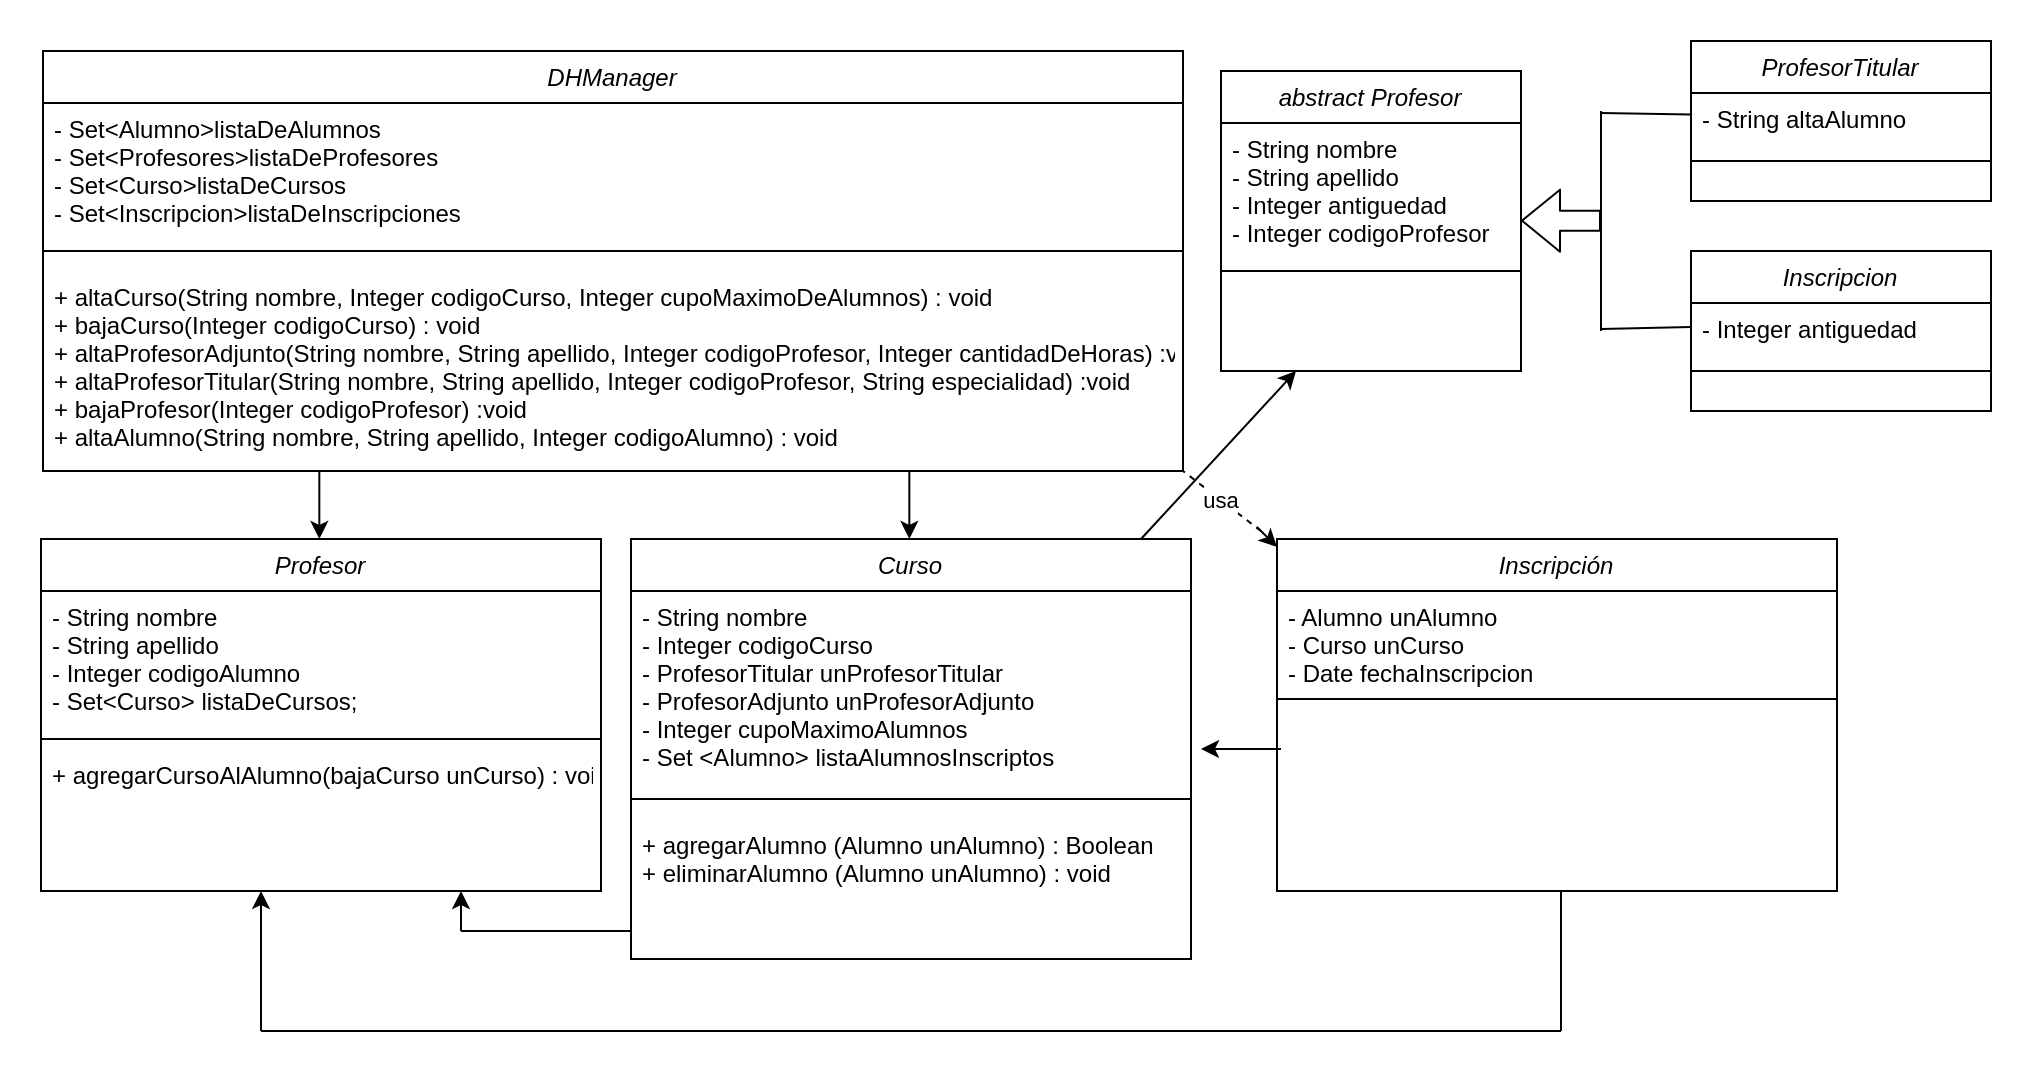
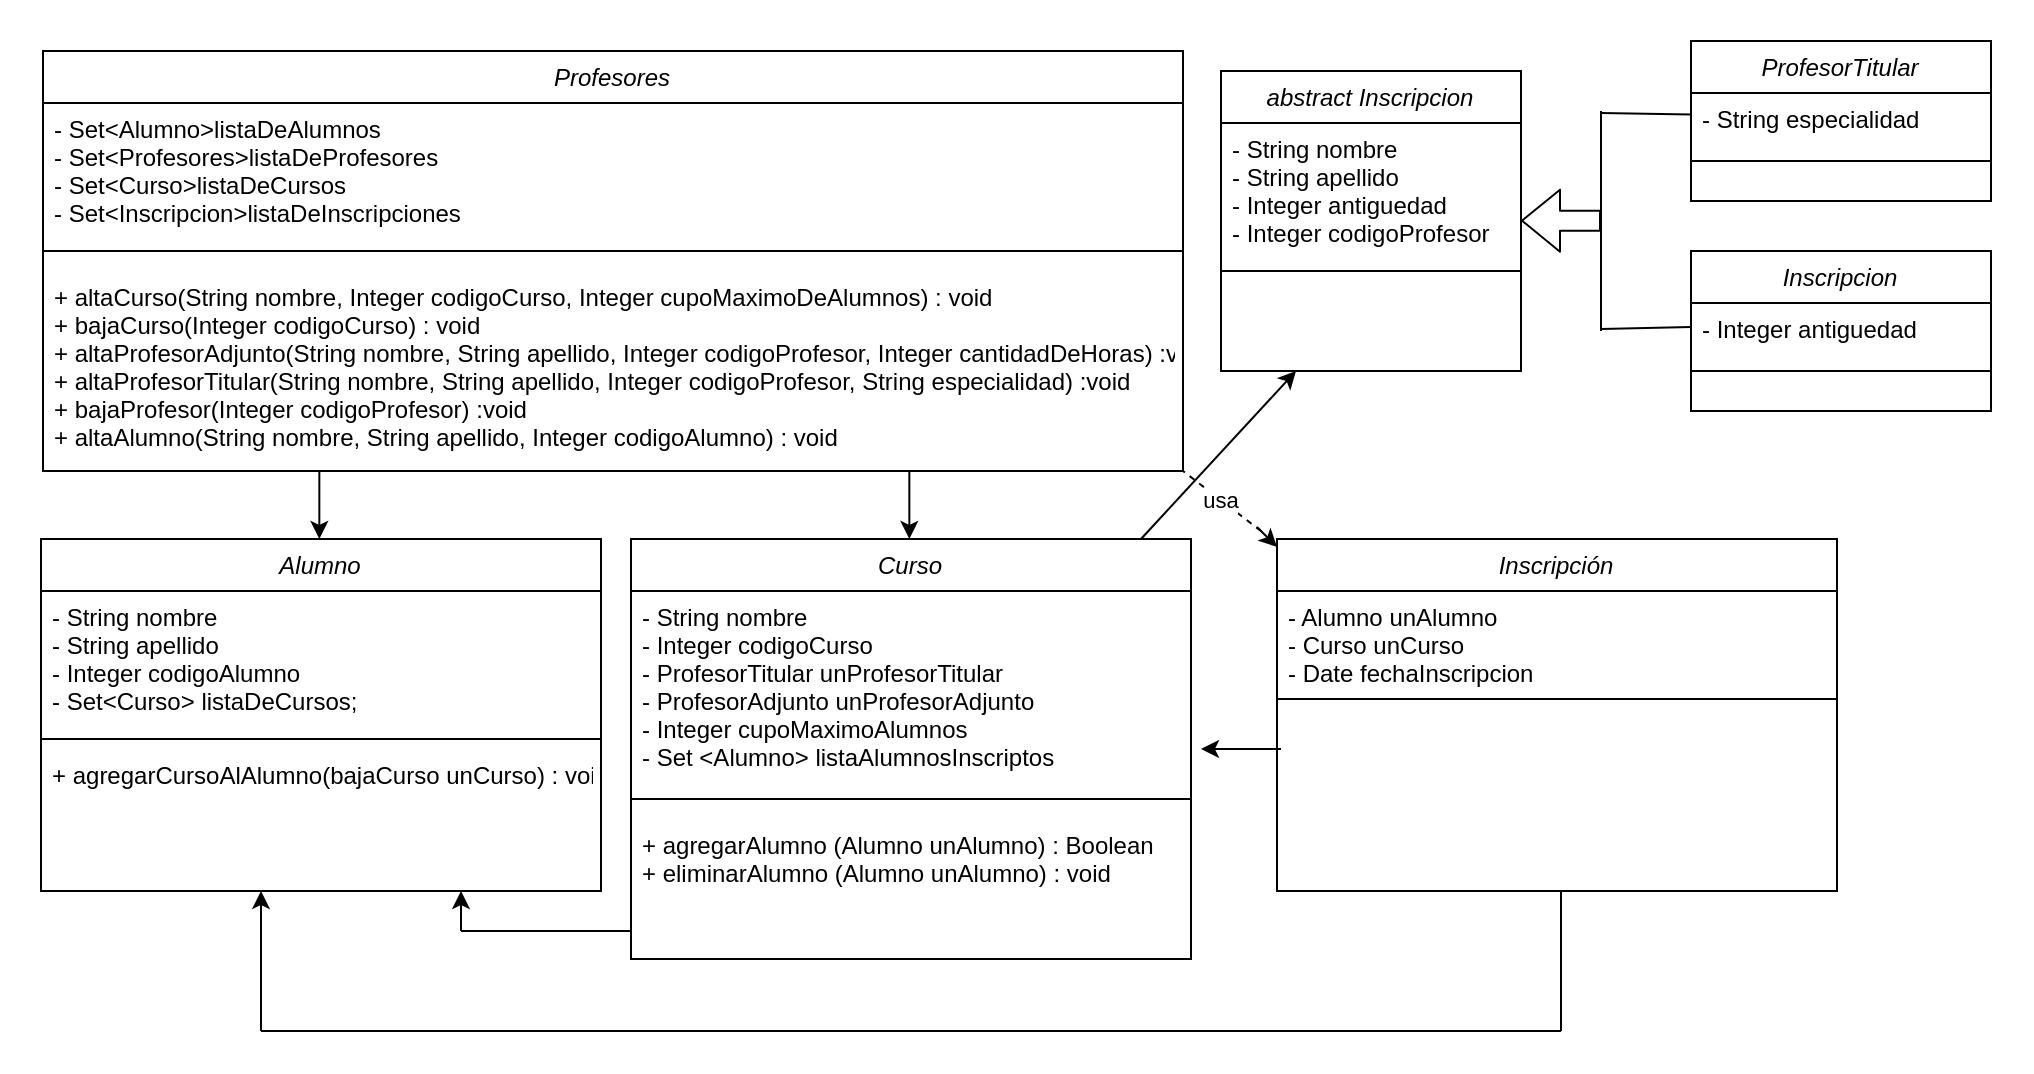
node "DHManager": label "DHManager" -> "Profesores"
node "abstract Profesor": label "abstract Profesor" -> "abstract Inscripcion"
node "- String altaAlumno": label "- String altaAlumno" -> "- String especialidad"
node "Profesor": label "Profesor" -> "Alumno"
